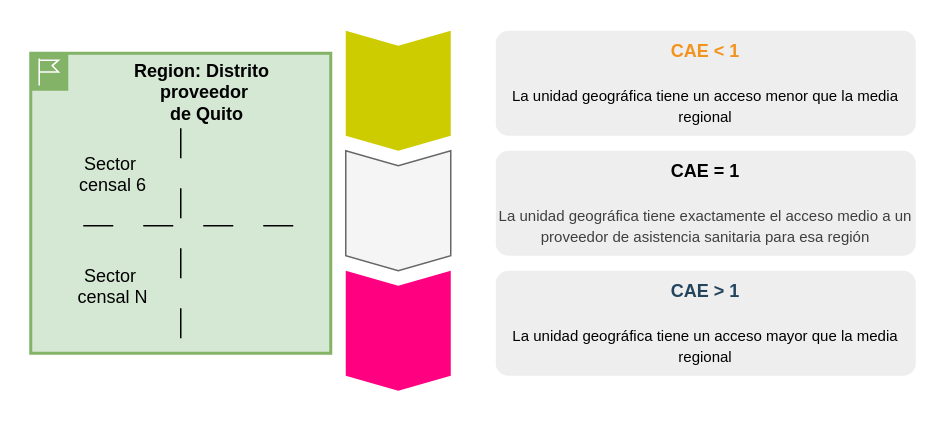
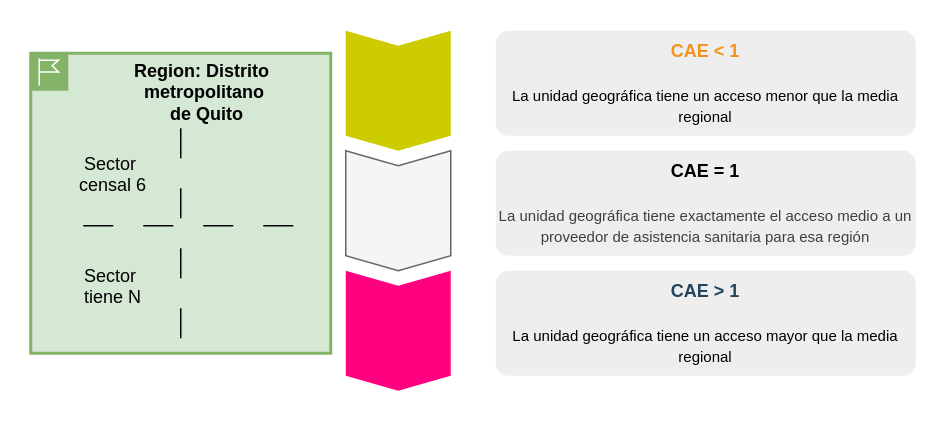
node "Region: Distrito proveedor de Quito": label "Region: Distrito proveedor de Quito" -> "Region: Distrito metropolitano de Quito"
node "Sector censal N": label "Sector censal N" -> "Sector tiene N"
